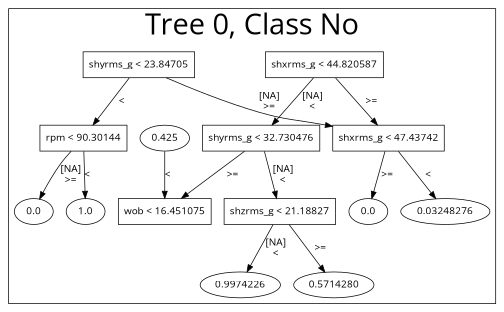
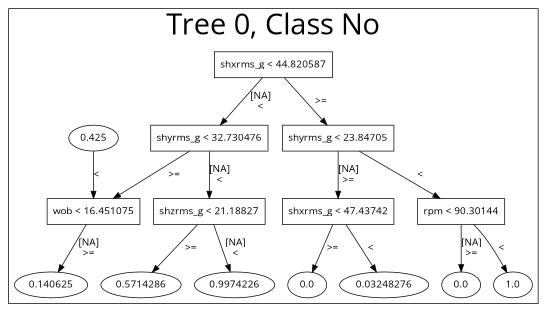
edge "shxrms_g < 44.820587" -> "shxrms_g < 47.43742": now "shxrms_g < 44.820587" -> "shyrms_g < 23.84705"
node "0.140625": added
node "0.5714280": label "0.5714280" -> "0.5714286"
